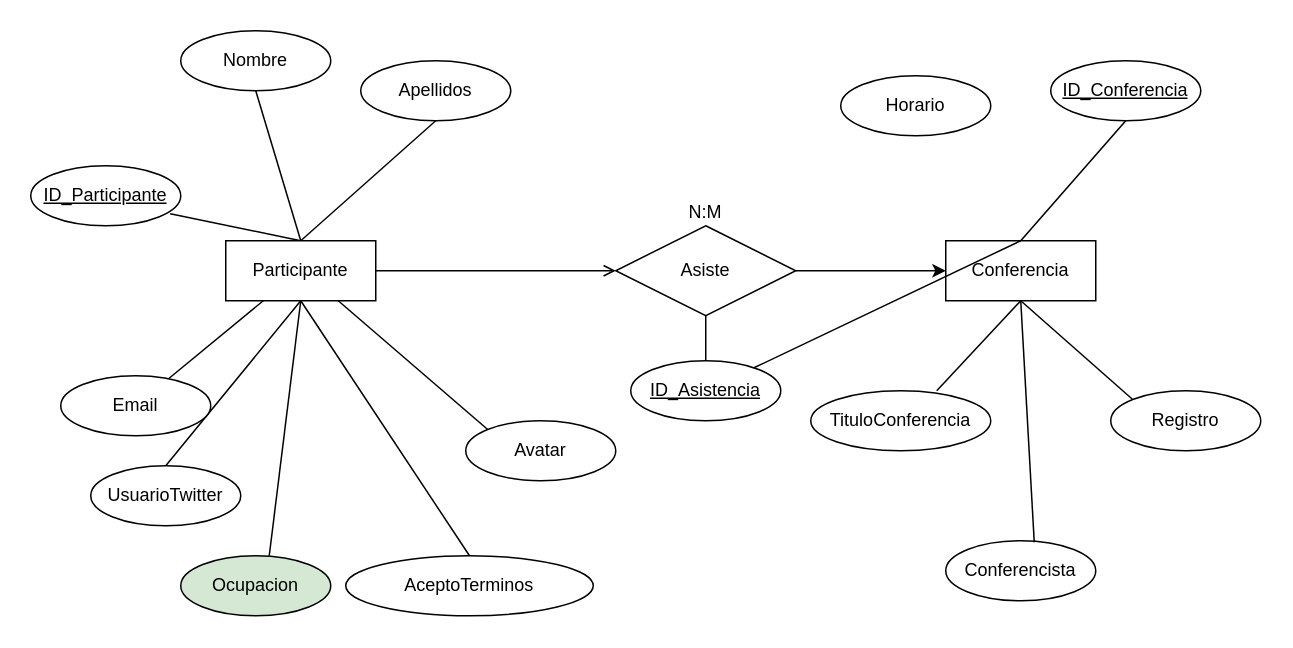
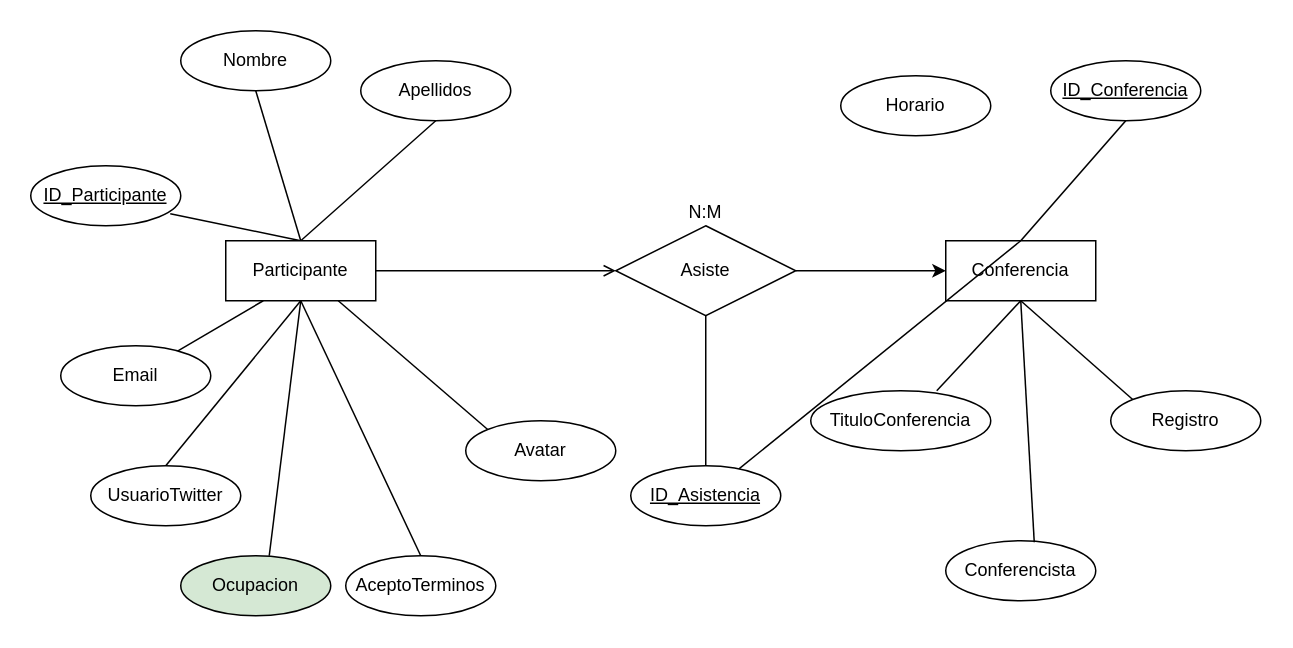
node "ID_Asistencia": moved (706, 391) -> (706, 496)
node "Email": moved (136, 406) -> (136, 376)
node "AceptoTerminos": size 248x60 -> 150x60
